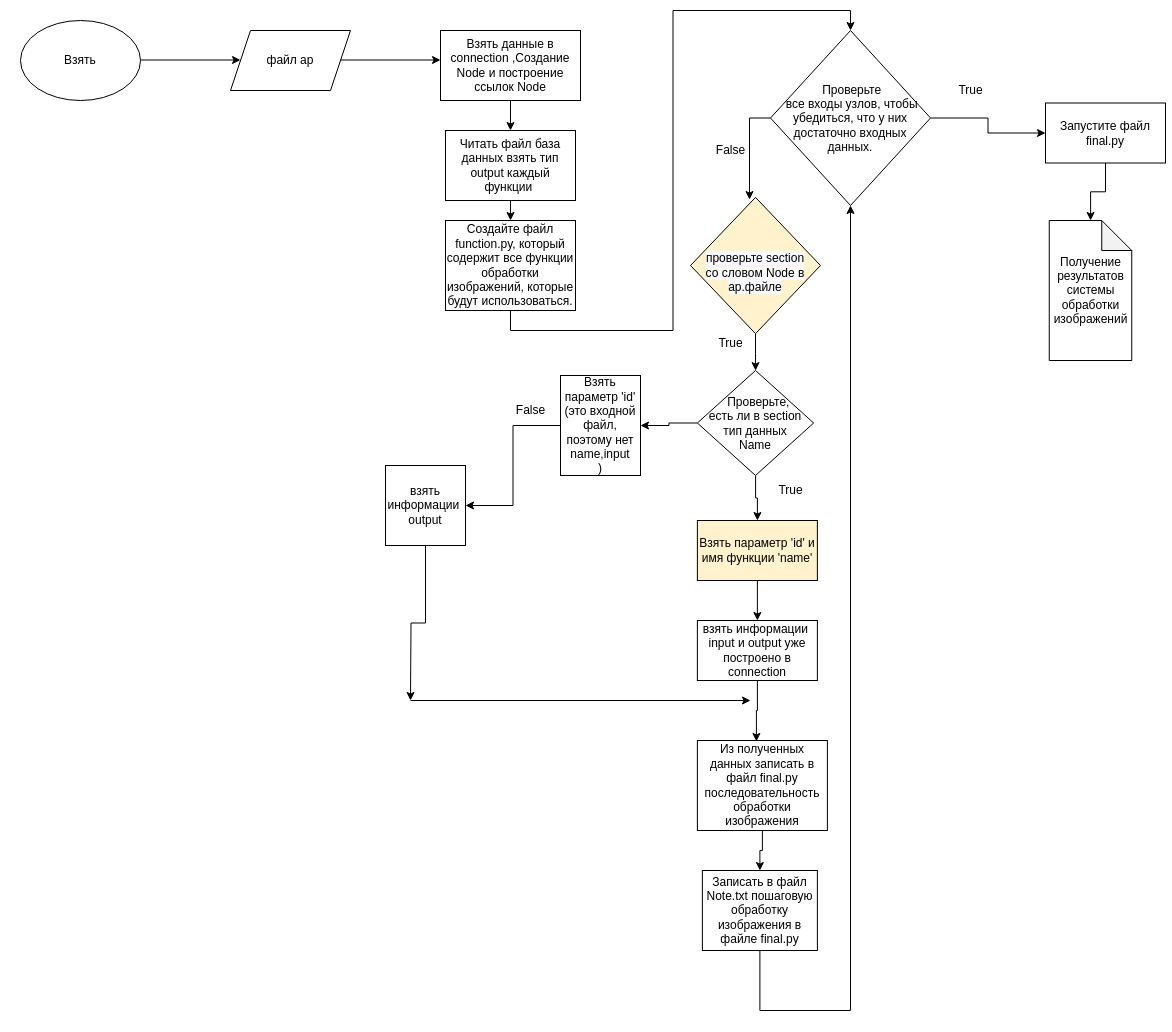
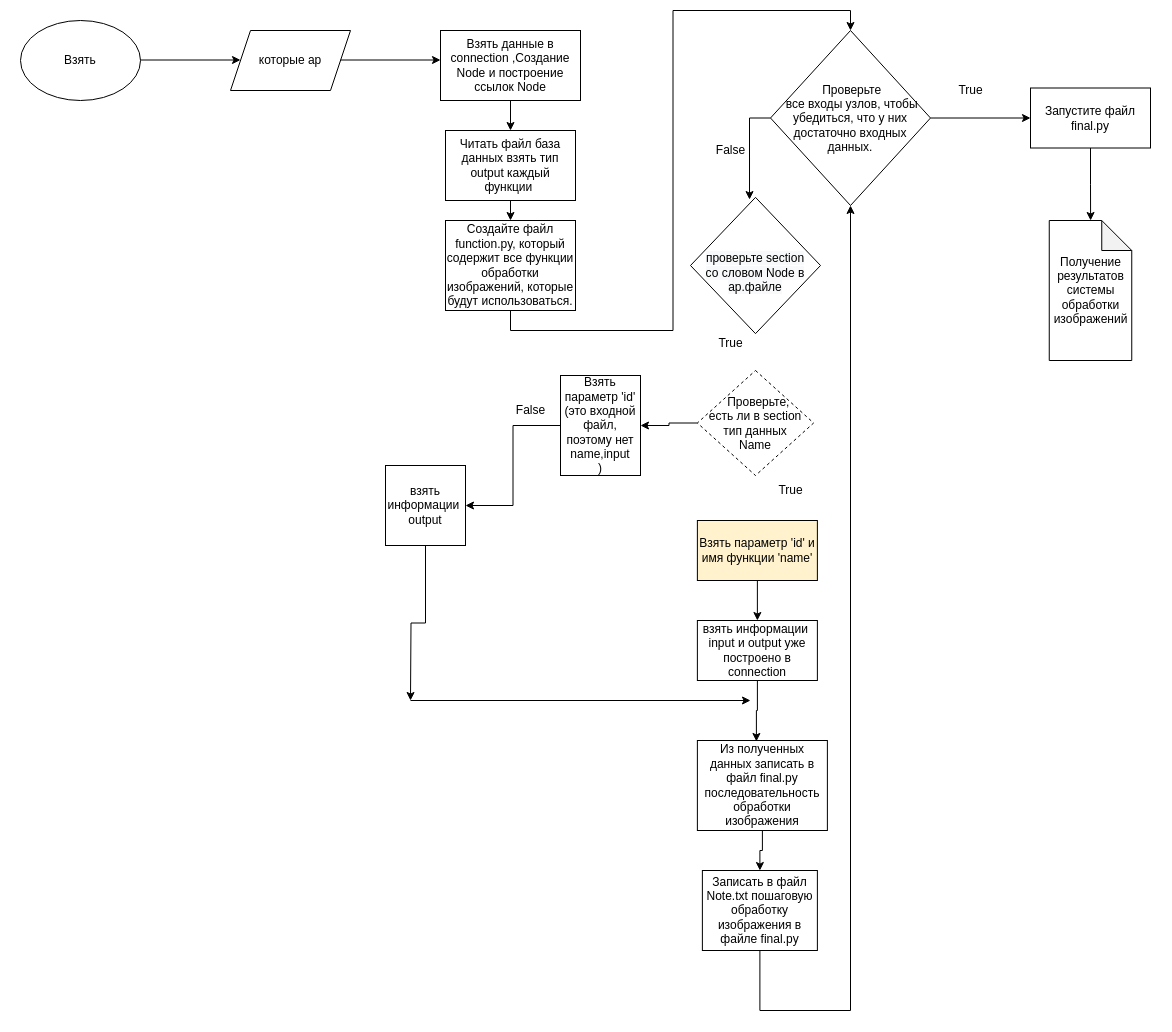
node "файл ap": label "файл ap" -> "которые ap"
node "Запустите файл final.py": moved (1106, 133) -> (1091, 118)
node "проверьте section со словом Node в ap.файле": fillcolor #fff2cc -> #ffffff
edge "проверьте section со словом Node в ap.файле" -> "Проверьте, есть ли в section тип данных Name": removed
node "Проверьте, есть ли в section тип данных Name": style solid -> dashed
edge "Проверьте, есть ли в section тип данных Name" -> "Взять параметр 'id' и имя функции 'name'": removed
